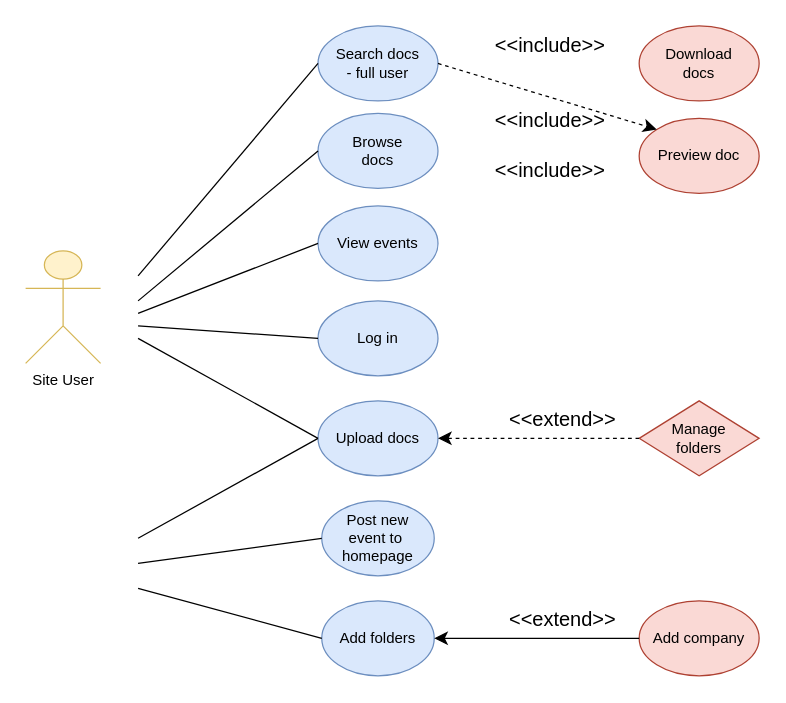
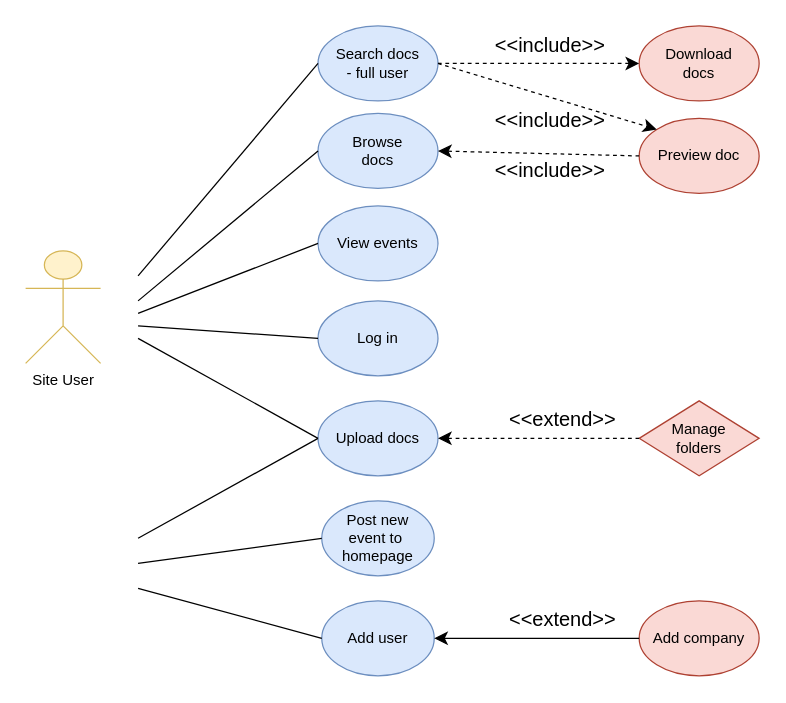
edge "Search docs - full user" -> "Download docs": added
edge "Preview doc" -> "Browse docs": added
node "Add folders": label "Add folders" -> "Add user"
